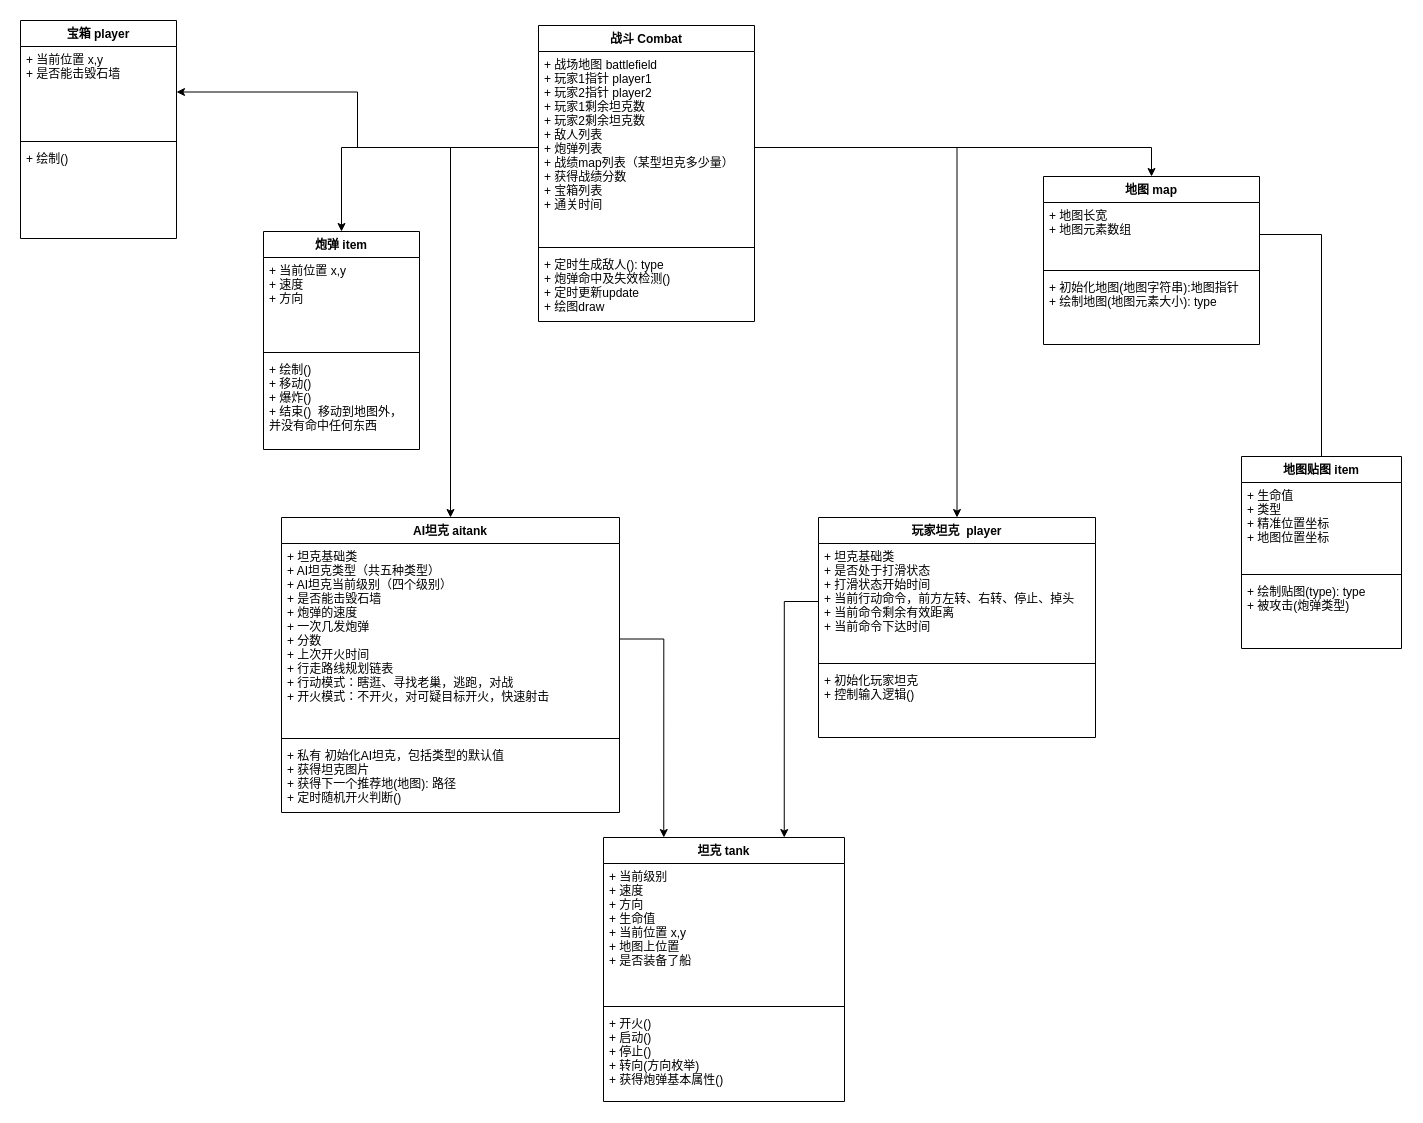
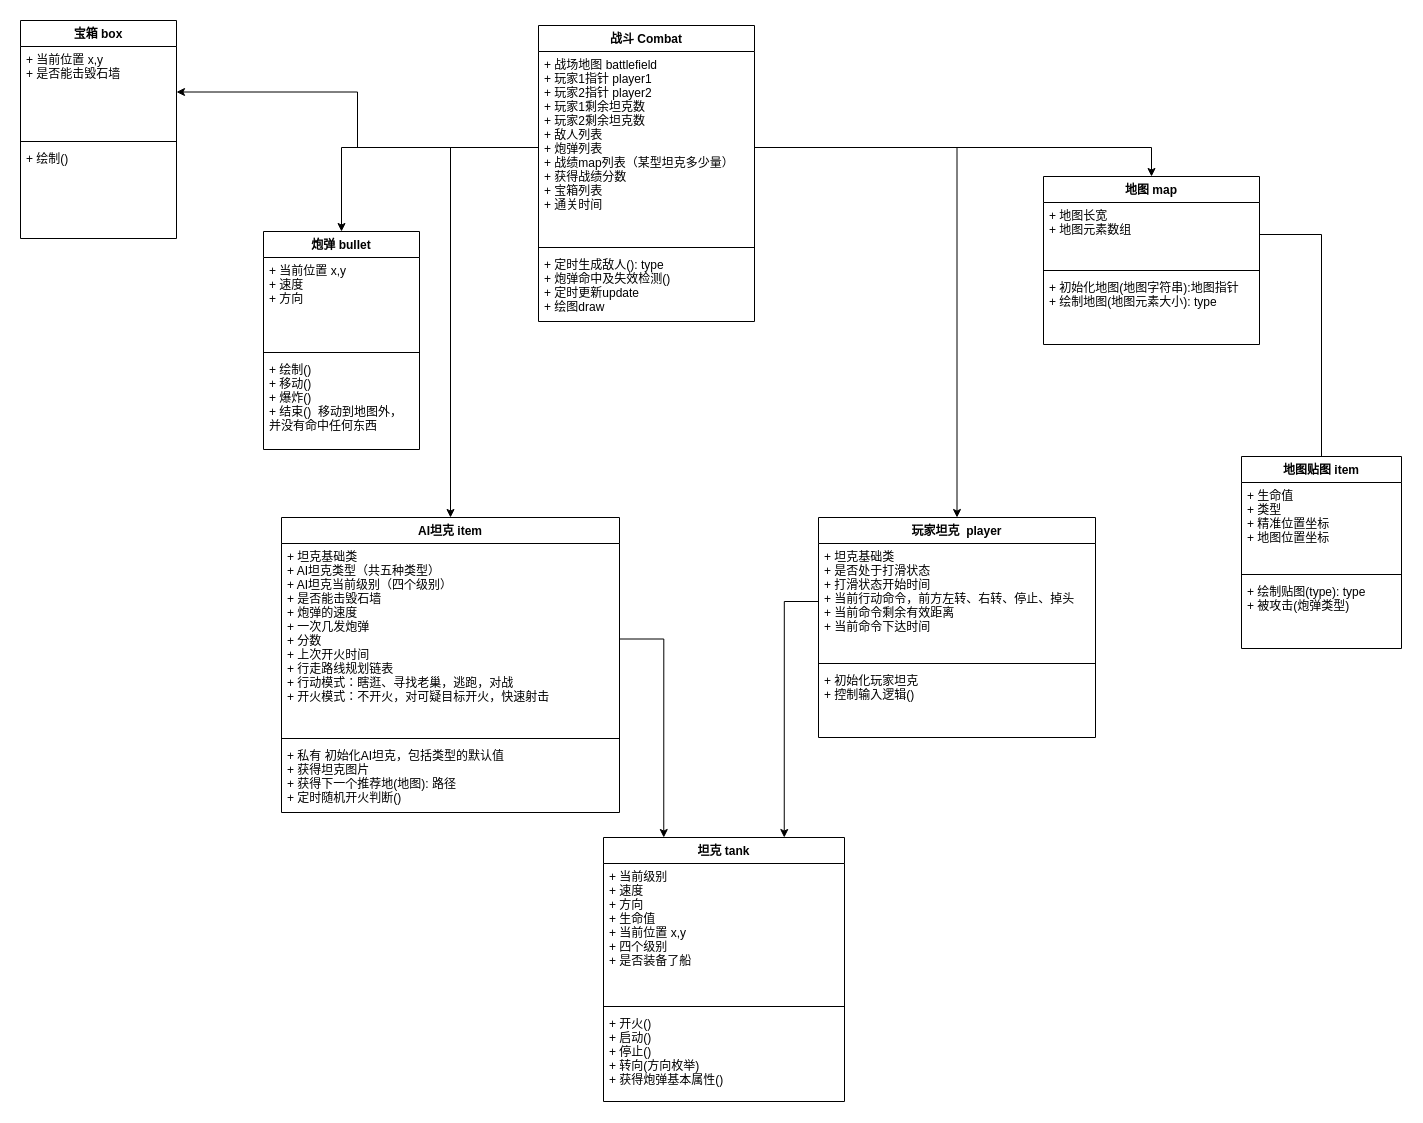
node "宝箱 player": label "宝箱 player" -> "宝箱 box"
node "炮弹 item": label "炮弹 item" -> "炮弹 bullet"
node "AI坦克 aitank": label "AI坦克 aitank" -> "AI坦克 item"
node "+ 当前级别 + 速度 + 方向 + 生命值 + 当前位置 x,y + 地图上位置 + 是否装备了船": label "+ 当前级别 + 速度 + 方向 + 生命值 + 当前位置 x,y + 地图上位置 + 是否装备了船" -> "+ 当前级别 + 速度 + 方向 + 生命值 + 当前位置 x,y + 四个级别 + 是否装备了船"
